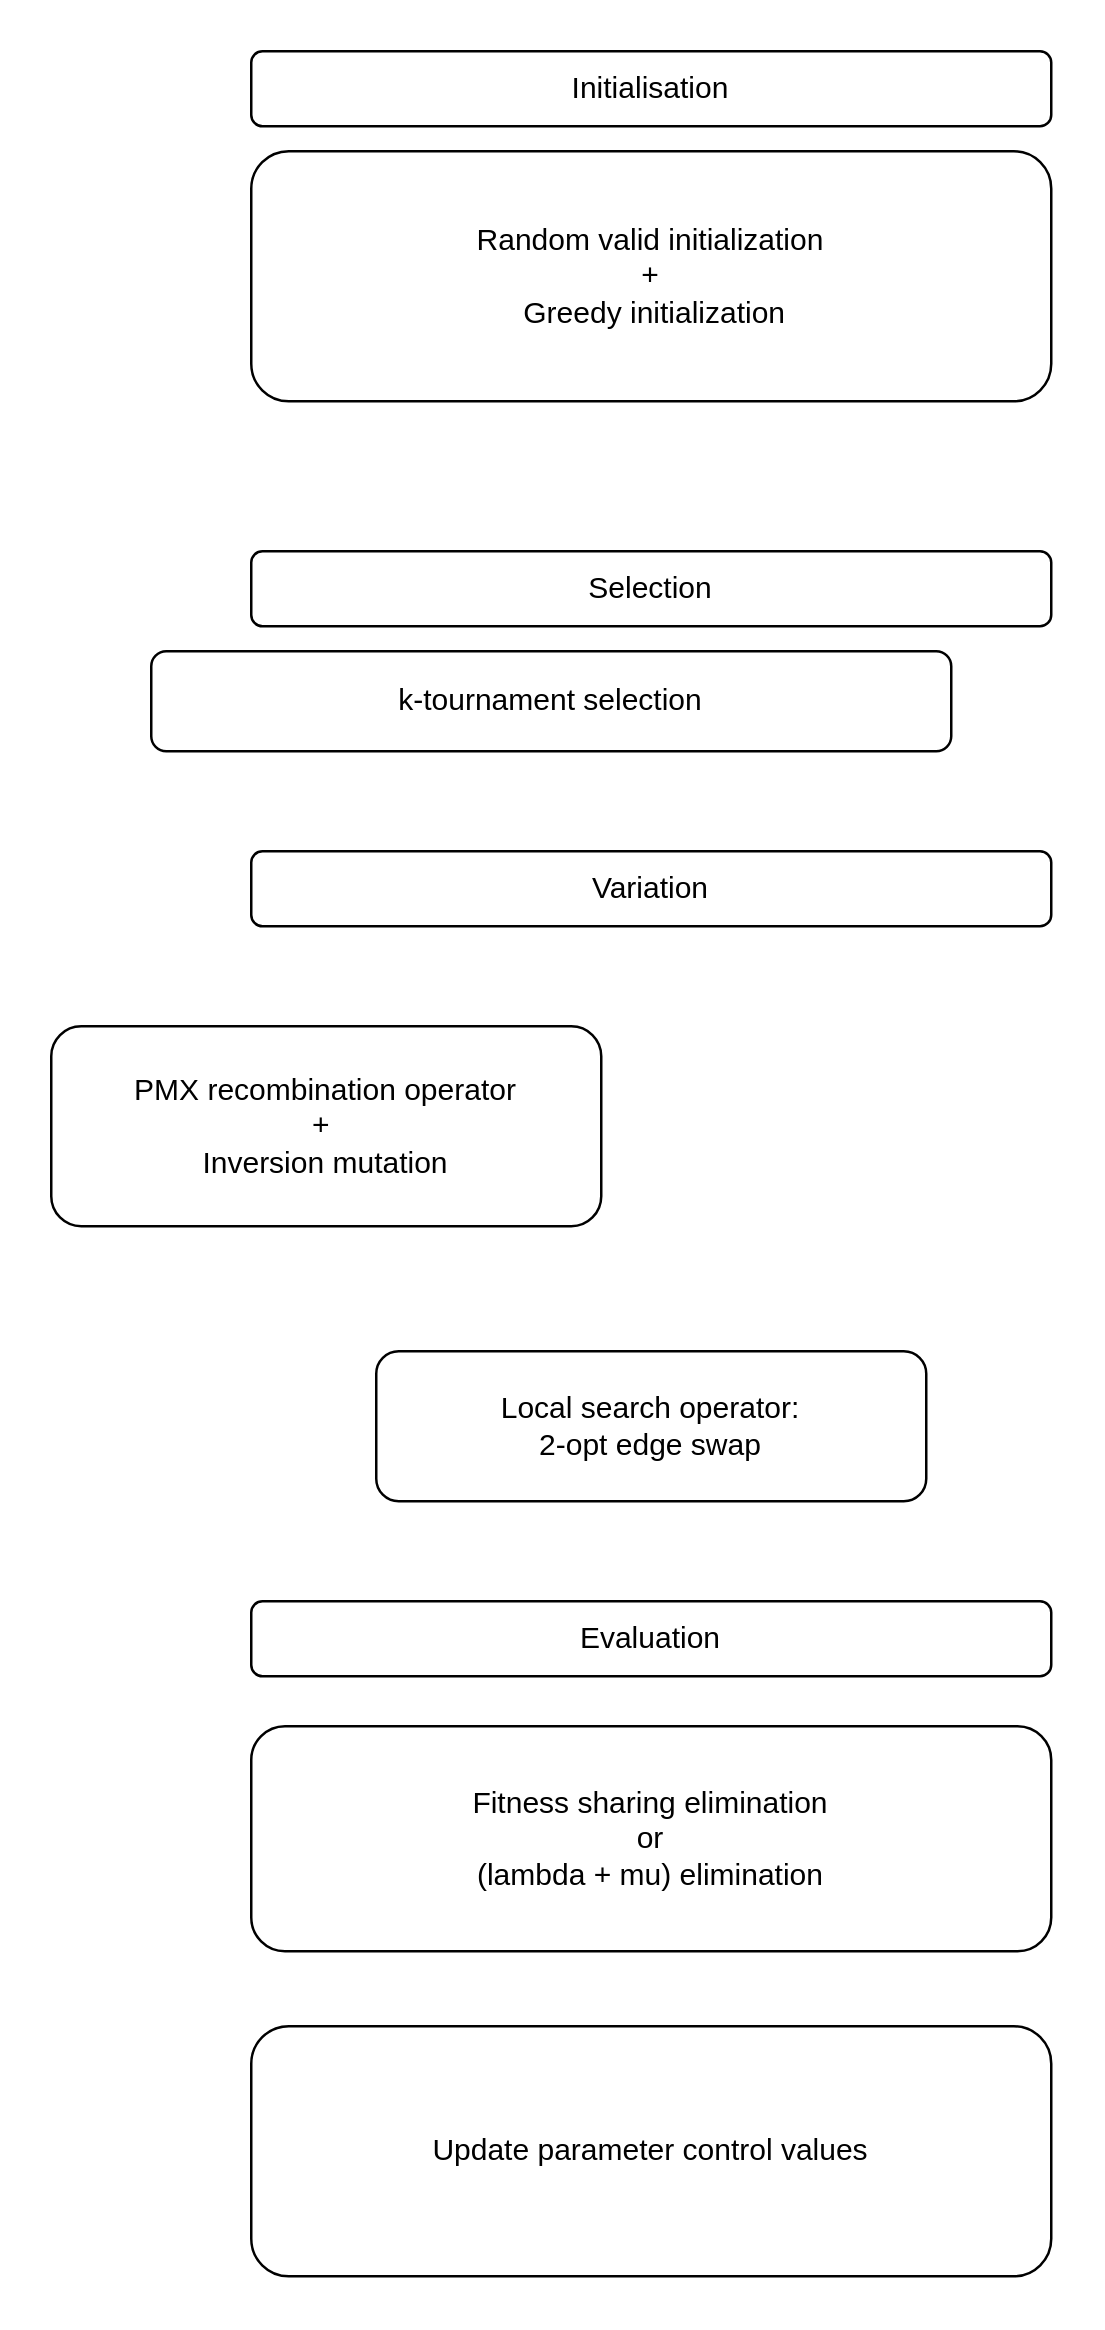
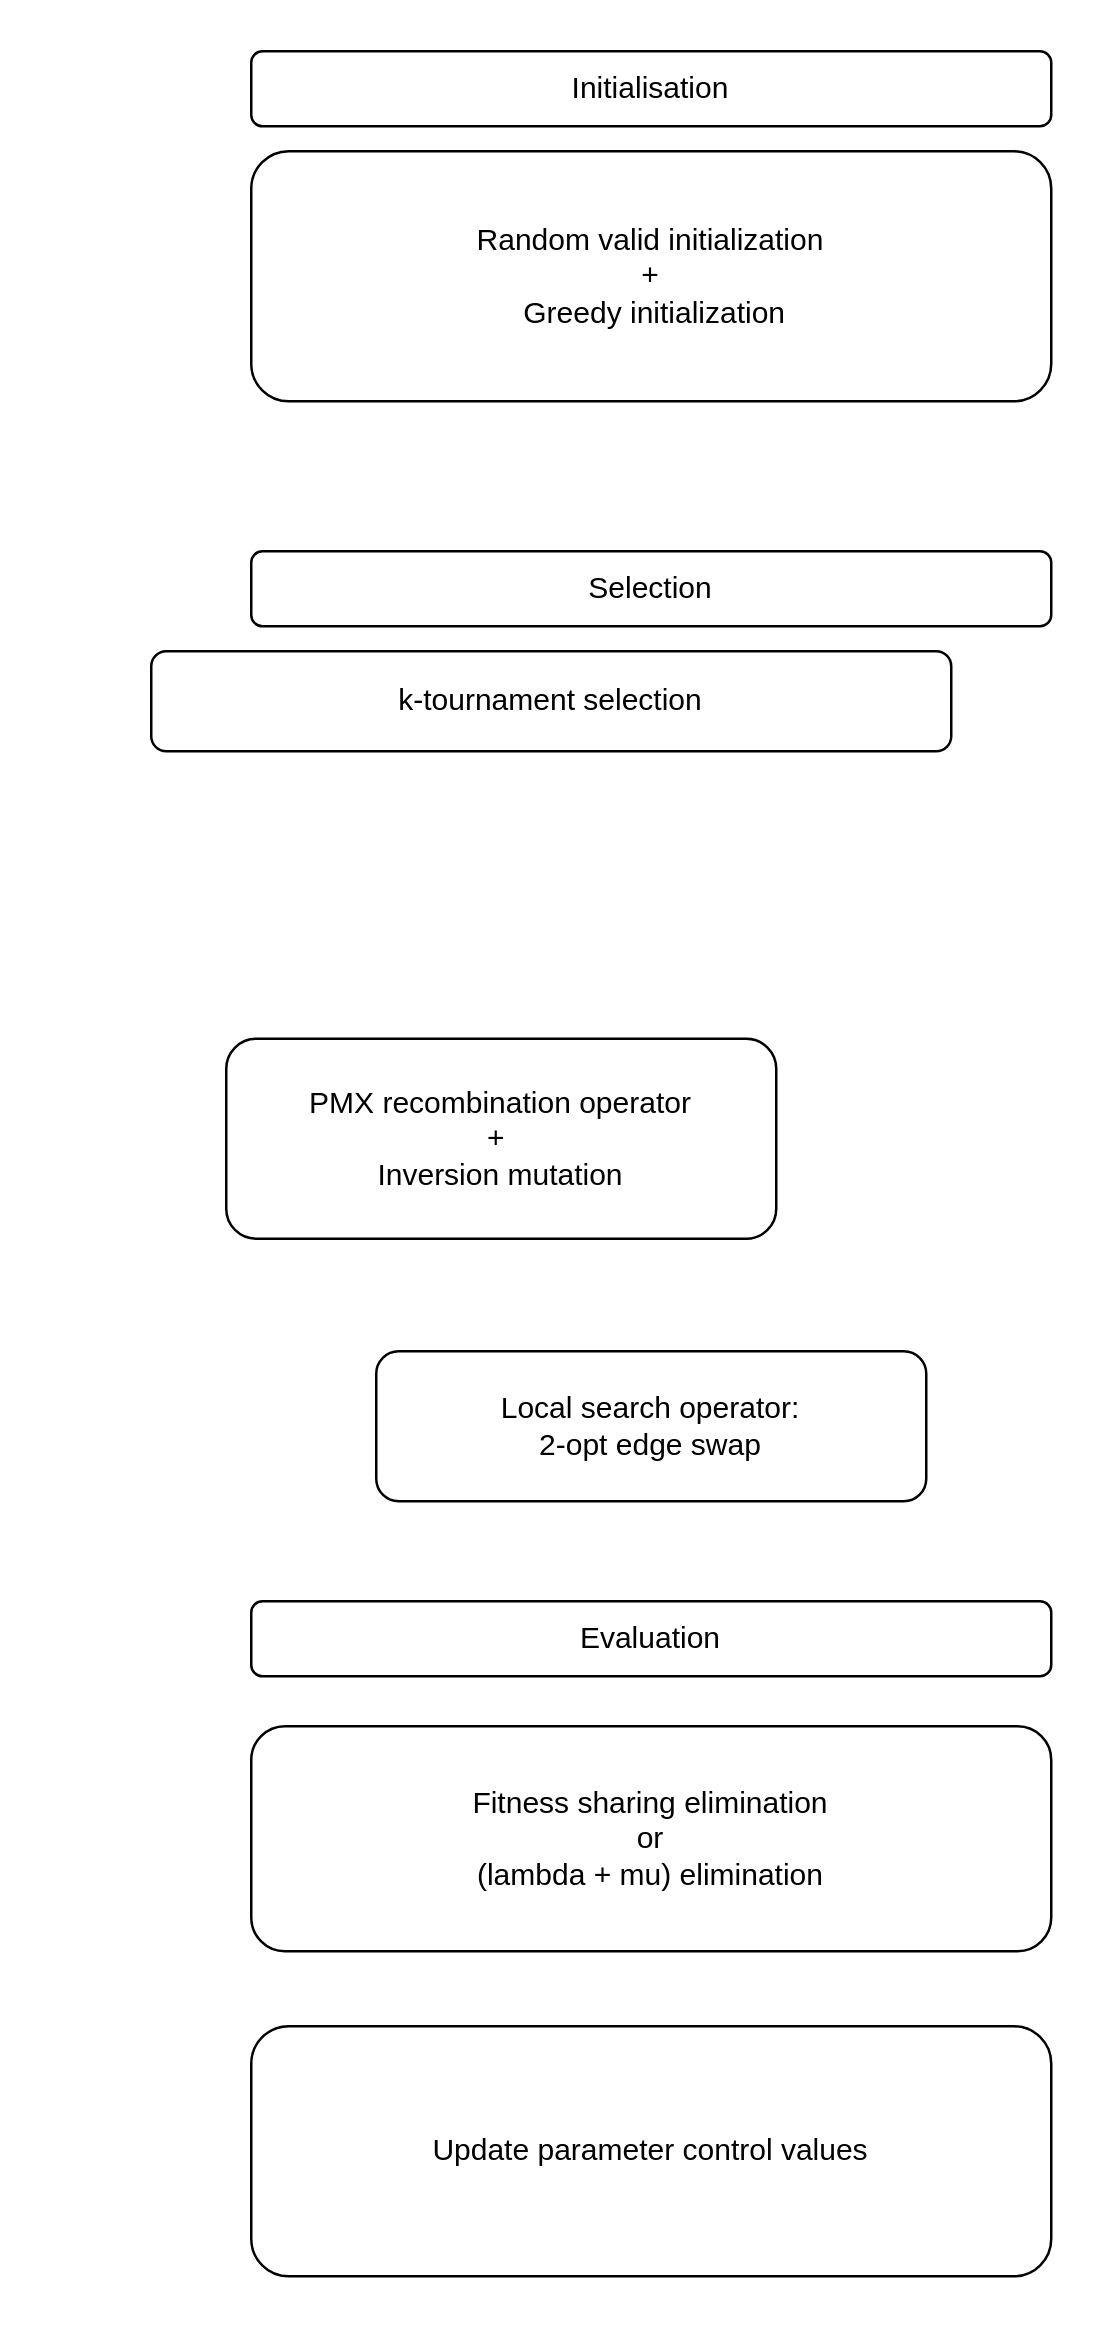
node "Variation": removed
node "PMX recombination operator + Inversion mutation": moved (326, 1126) -> (501, 1139)
